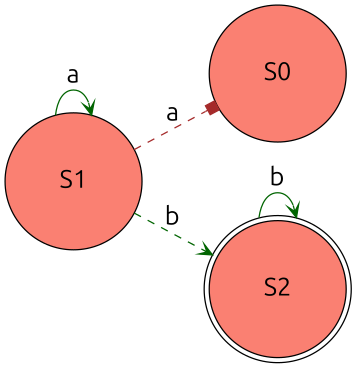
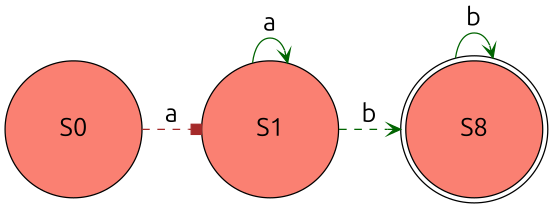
edge "S1" -> "S0": reversed
node "S2": label "S2" -> "S8"
